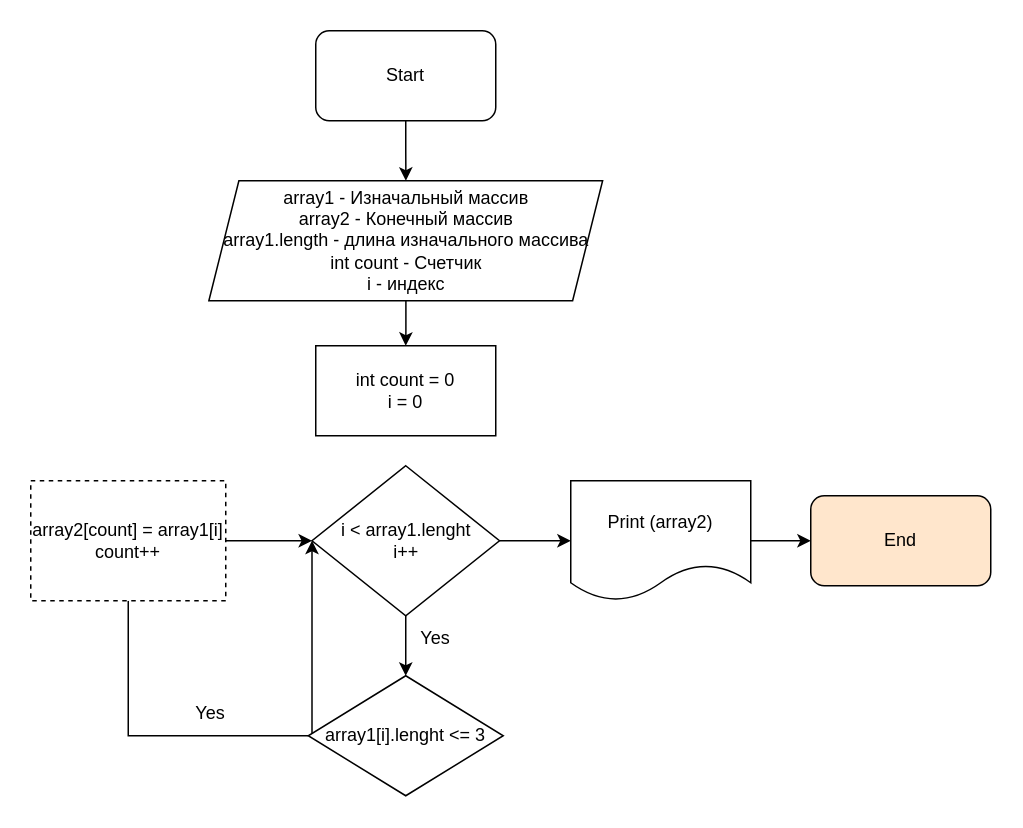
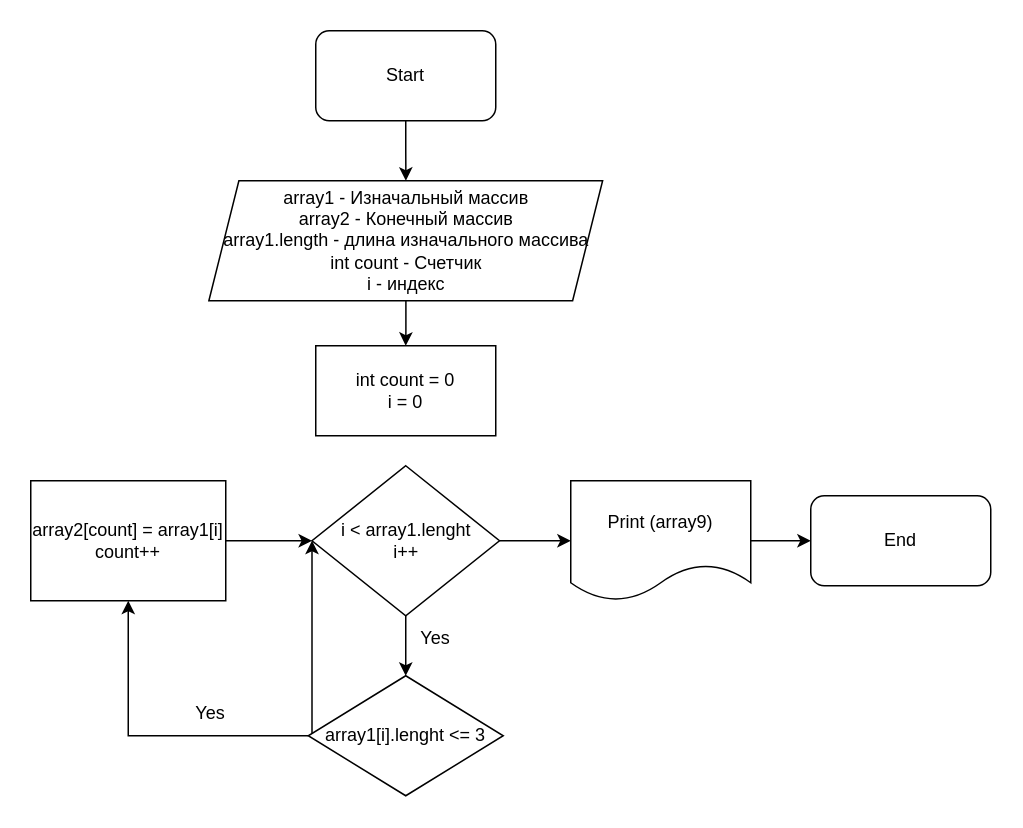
node "Print (array2)": label "Print (array2)" -> "Print (array9)"
node "array2[count] = array1[i] count++": style dashed -> solid
node "End": fillcolor #ffe6cc -> #ffffff
edge "array2[count] = array1[i] count++" -- "array1[i].lenght <= 3": arrowhead none -> classic
